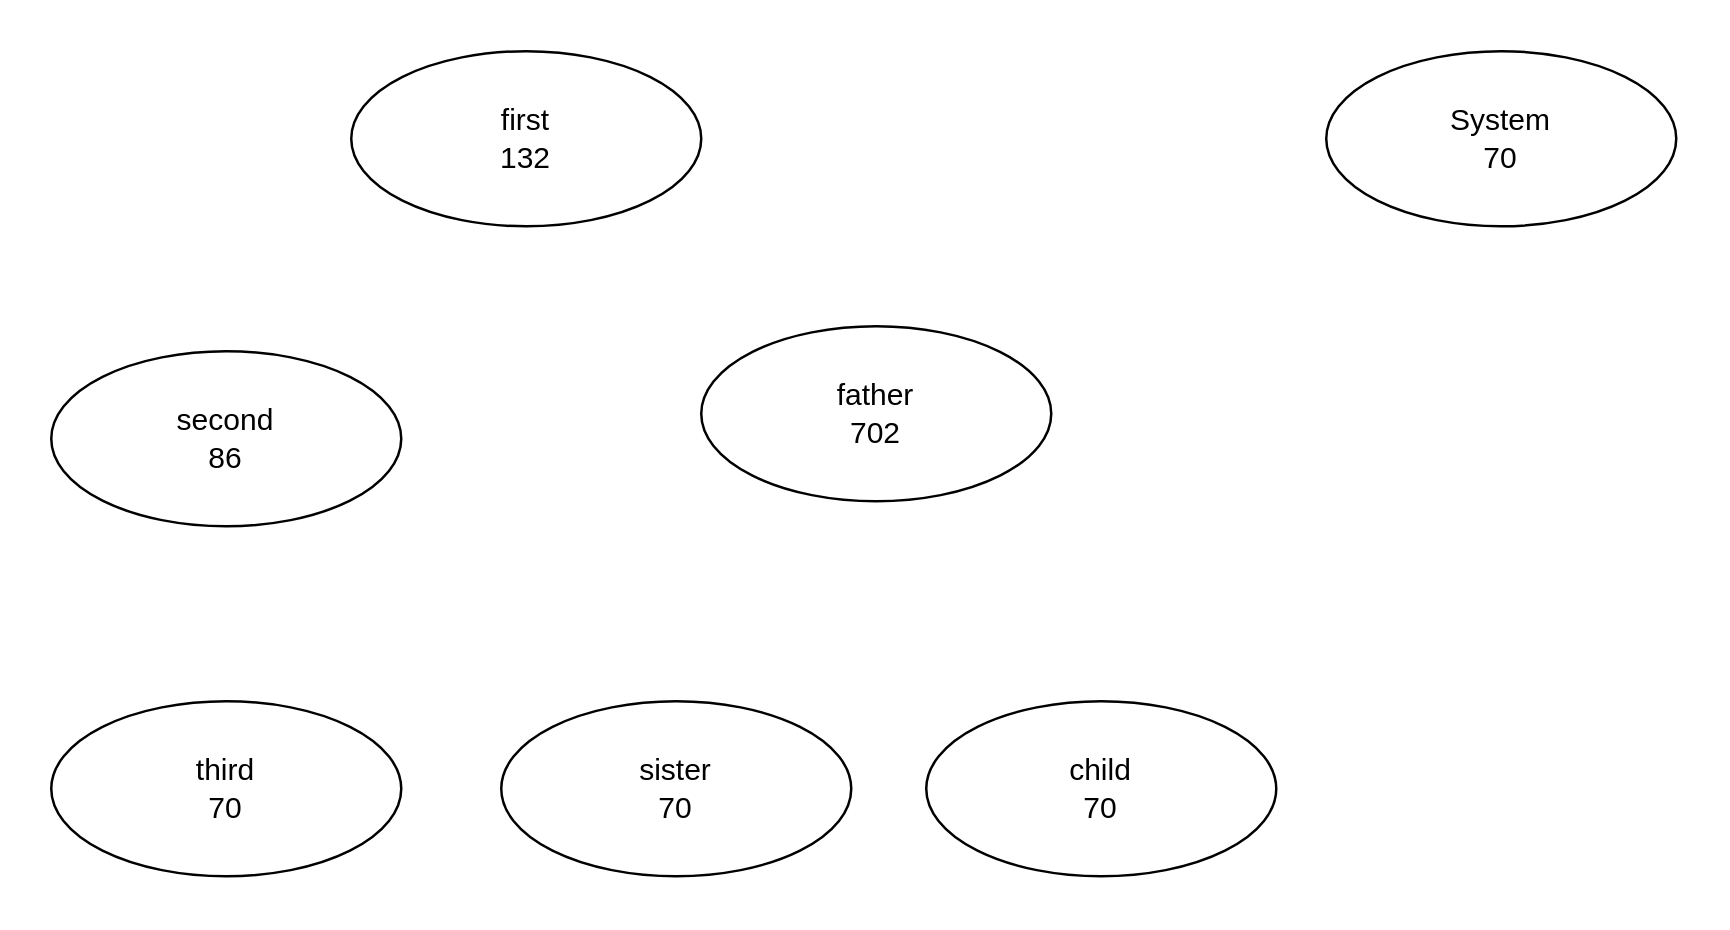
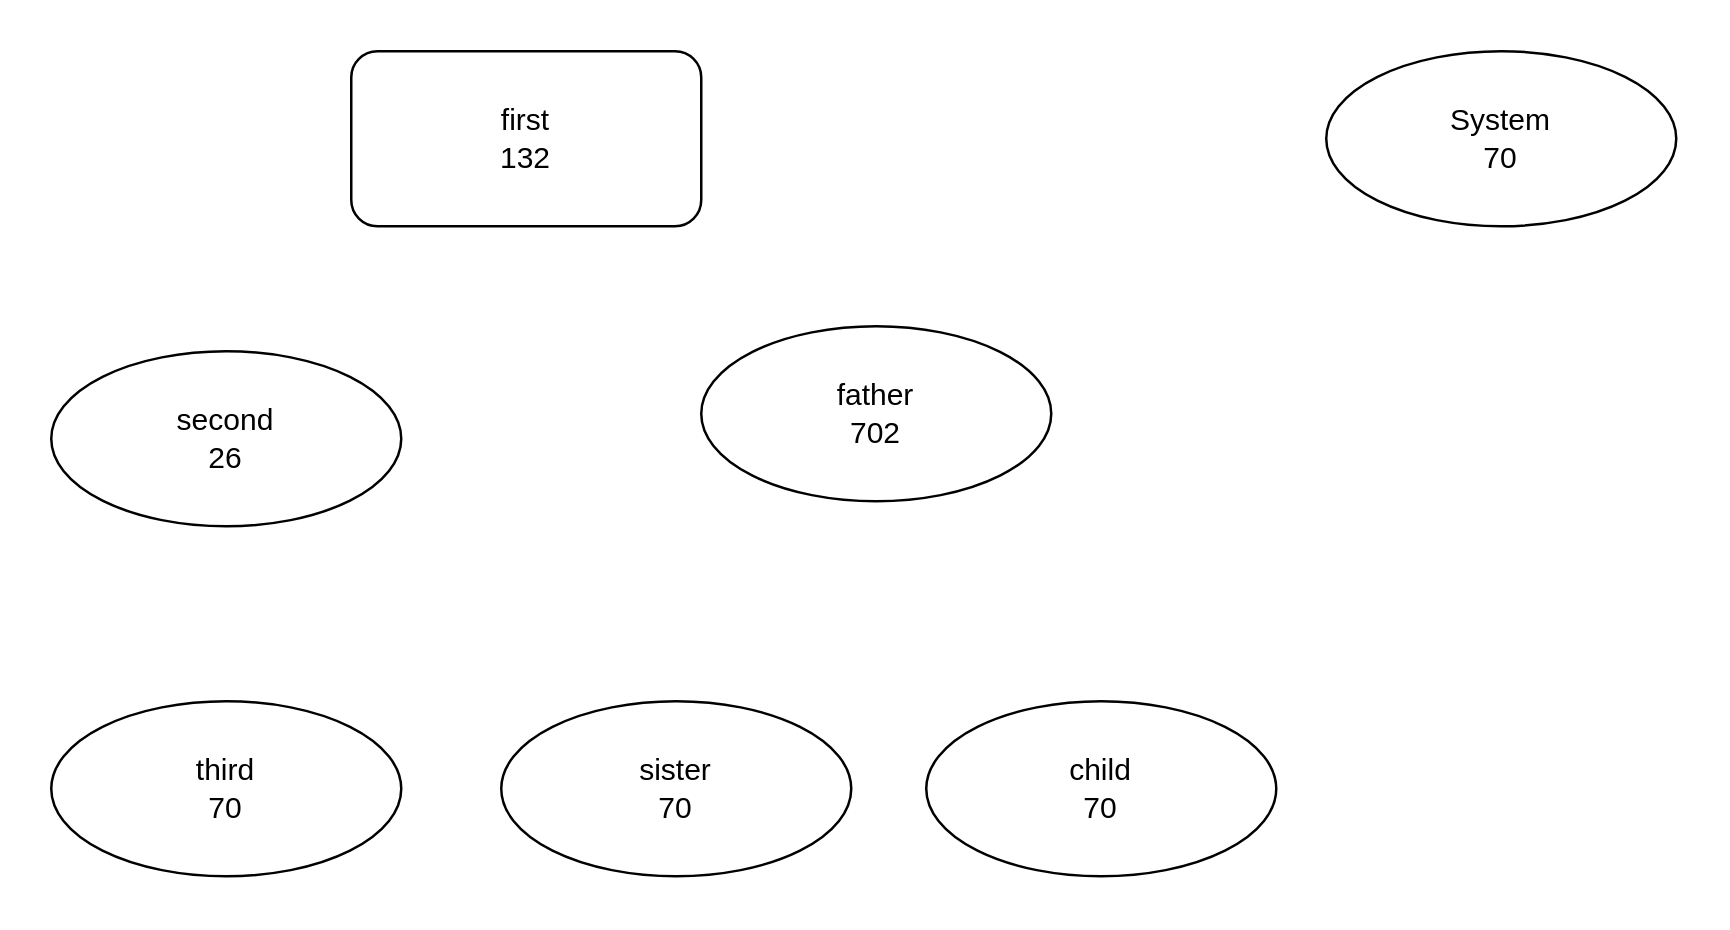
node "first 132": shape ellipse -> rounded rectangle
node "second 86": label "second 86" -> "second 26"
